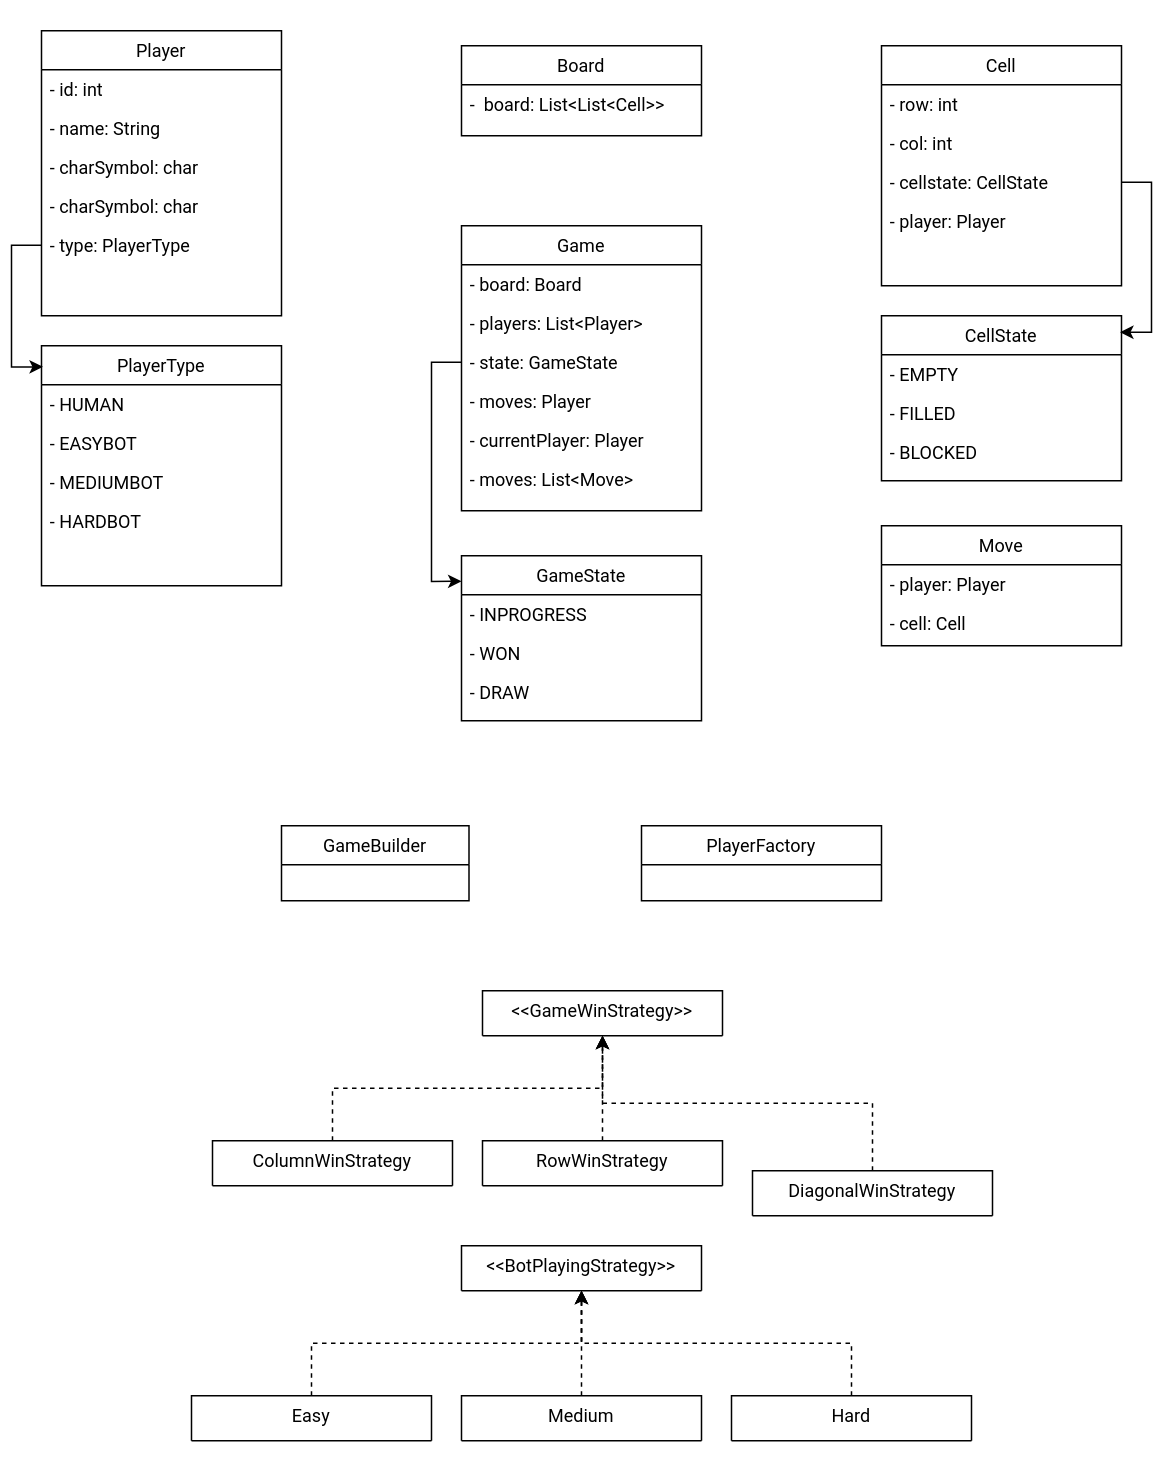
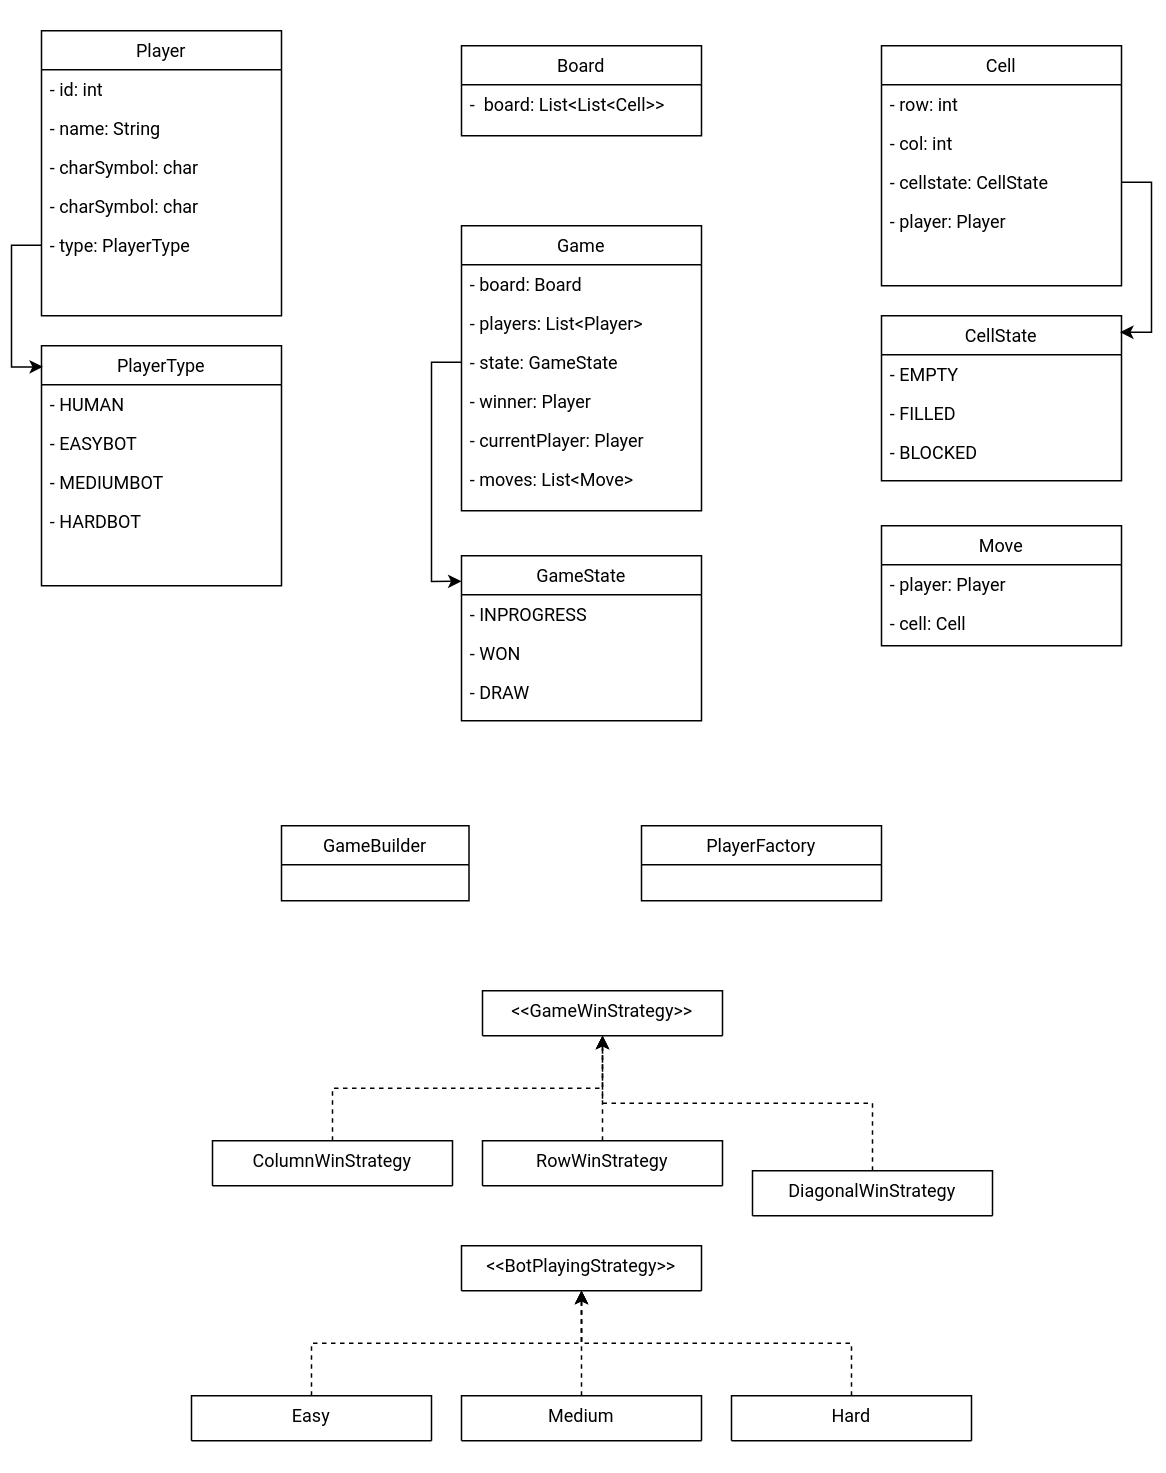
node "- moves: Player": label "- moves: Player" -> "- winner: Player"
